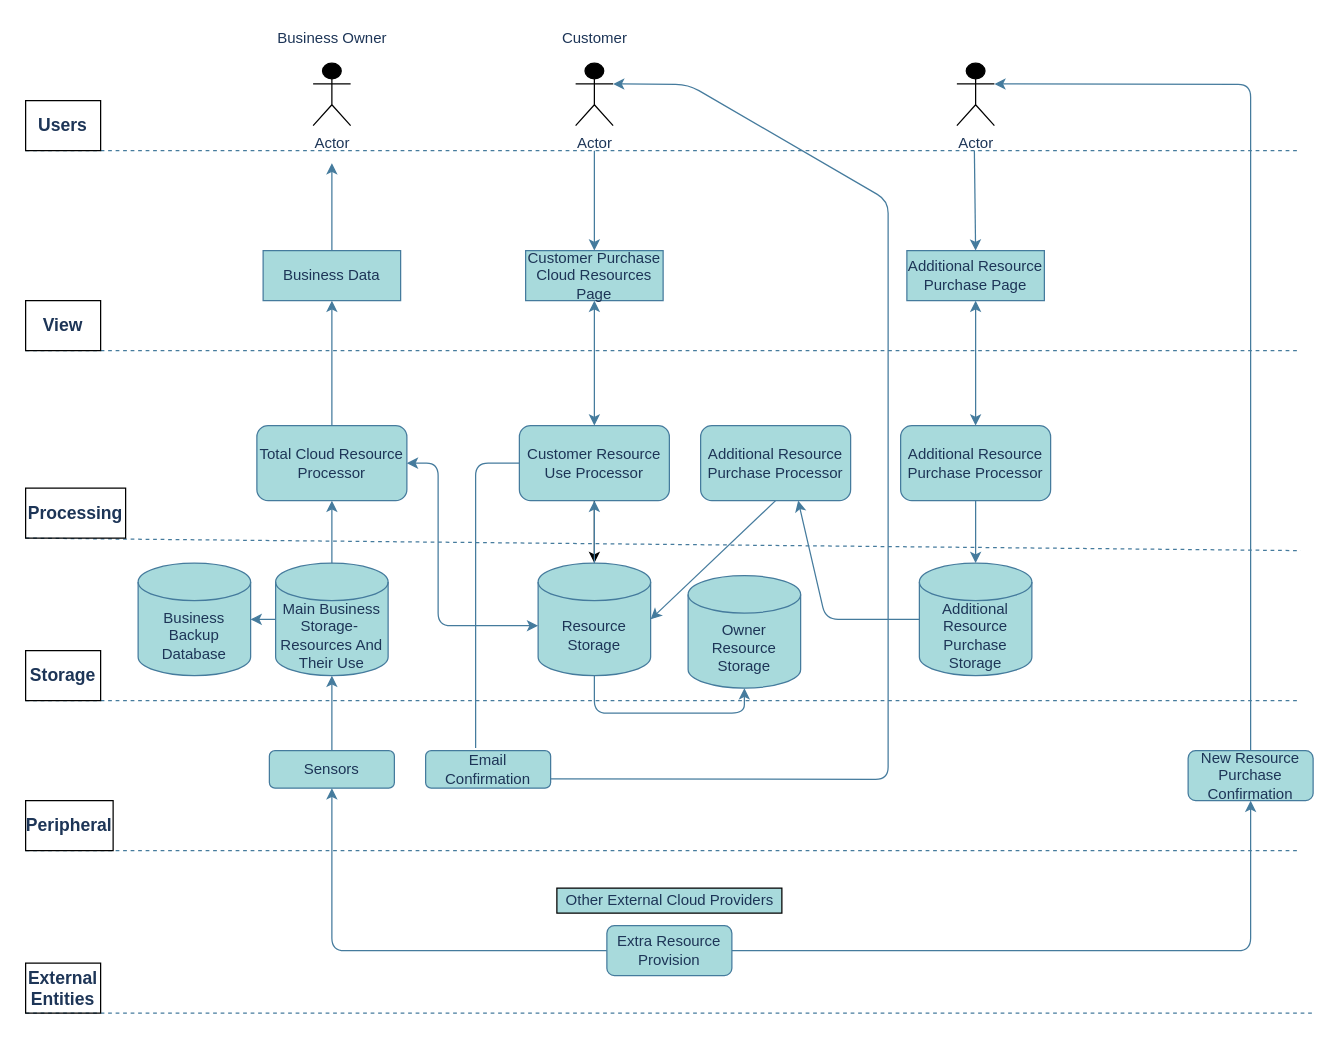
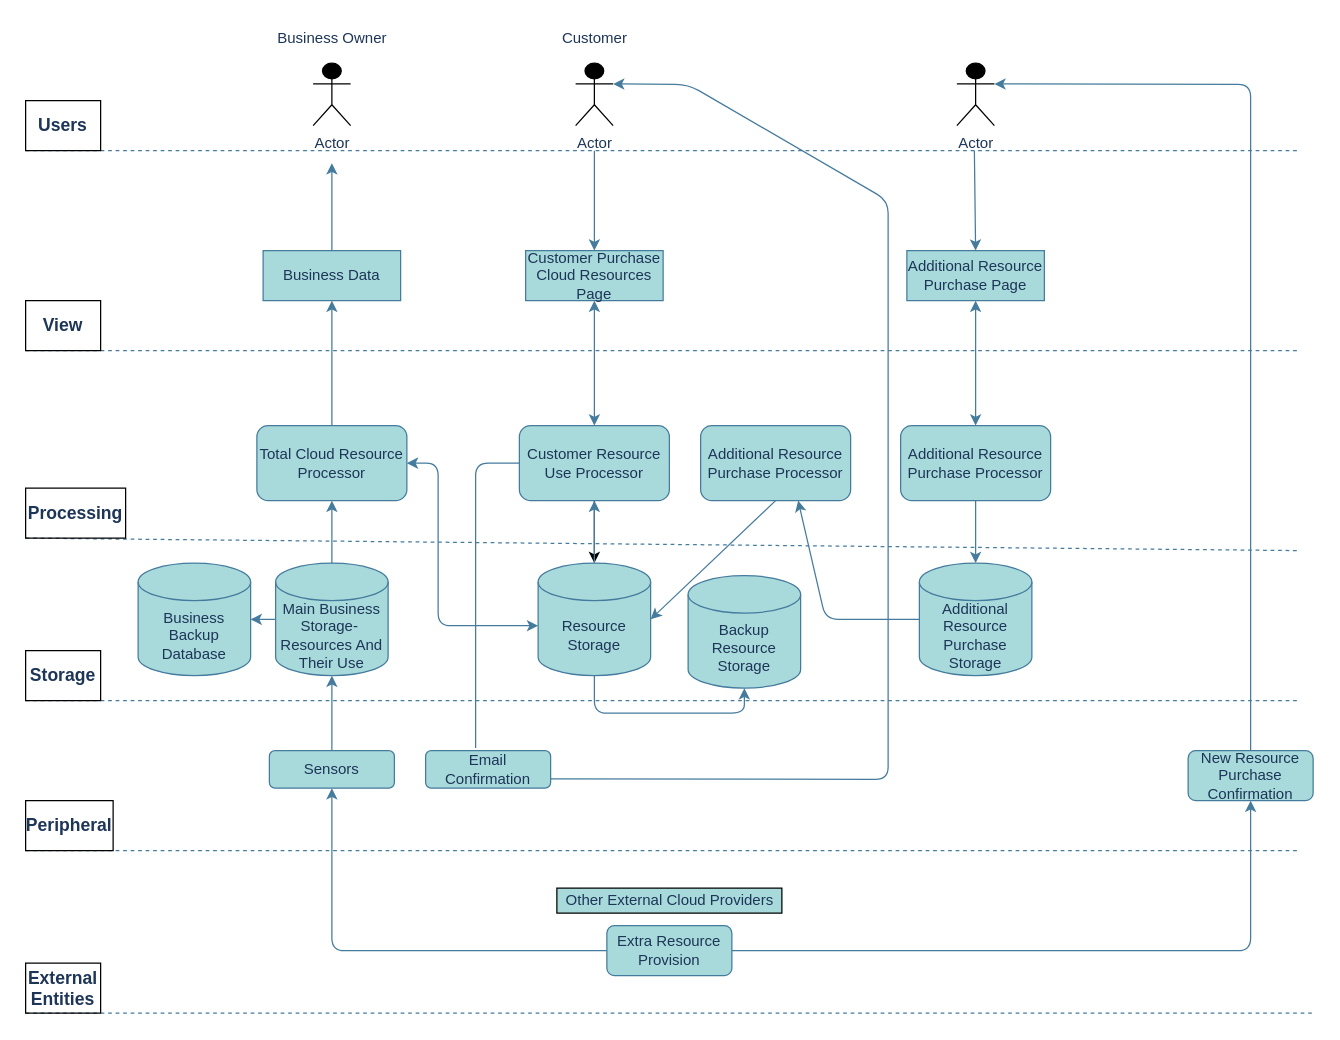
node "Owner Resource Storage": label "Owner Resource Storage" -> "Backup Resource Storage"
